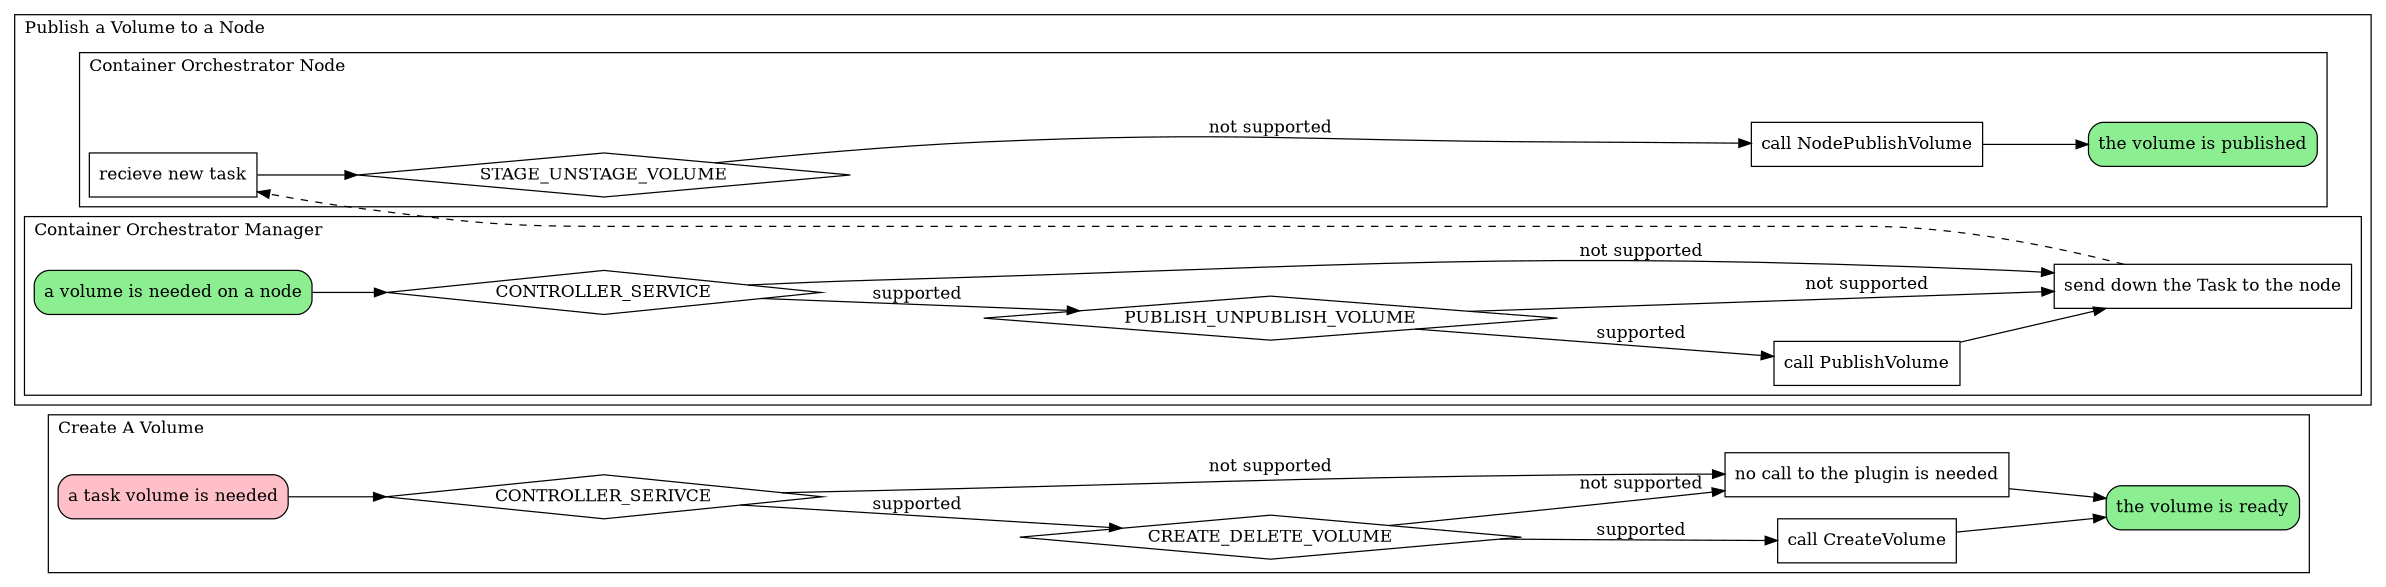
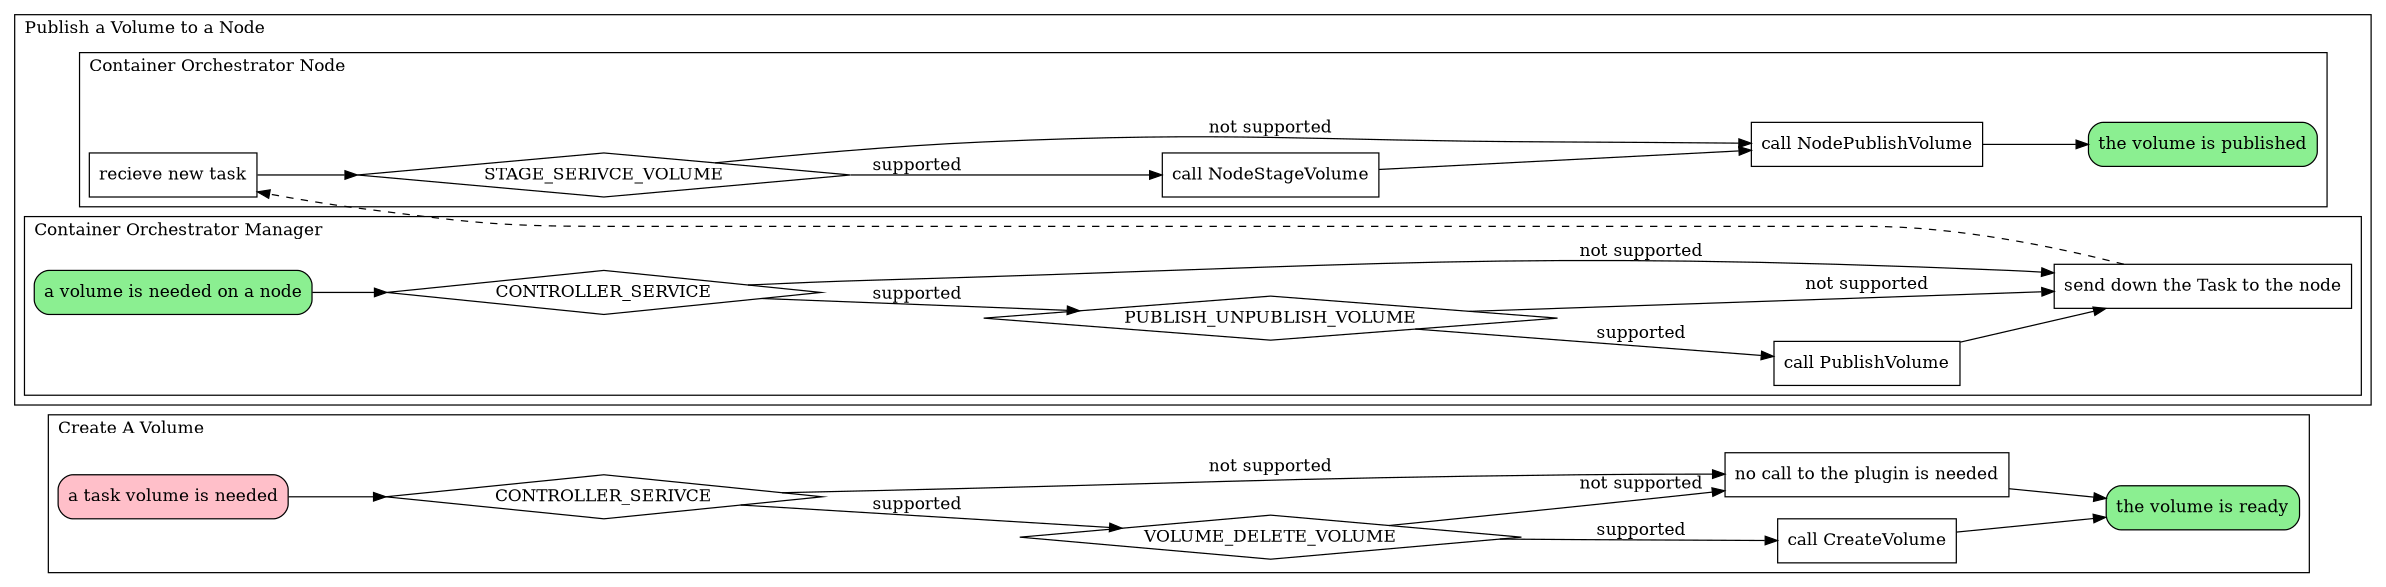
node "STAGE_UNSTAGE_VOLUME": label "STAGE_UNSTAGE_VOLUME" -> "STAGE_SERIVCE_VOLUME"
node "call NodeStageVolume": added
node "CREATE_DELETE_VOLUME": label "CREATE_DELETE_VOLUME" -> "VOLUME_DELETE_VOLUME"
